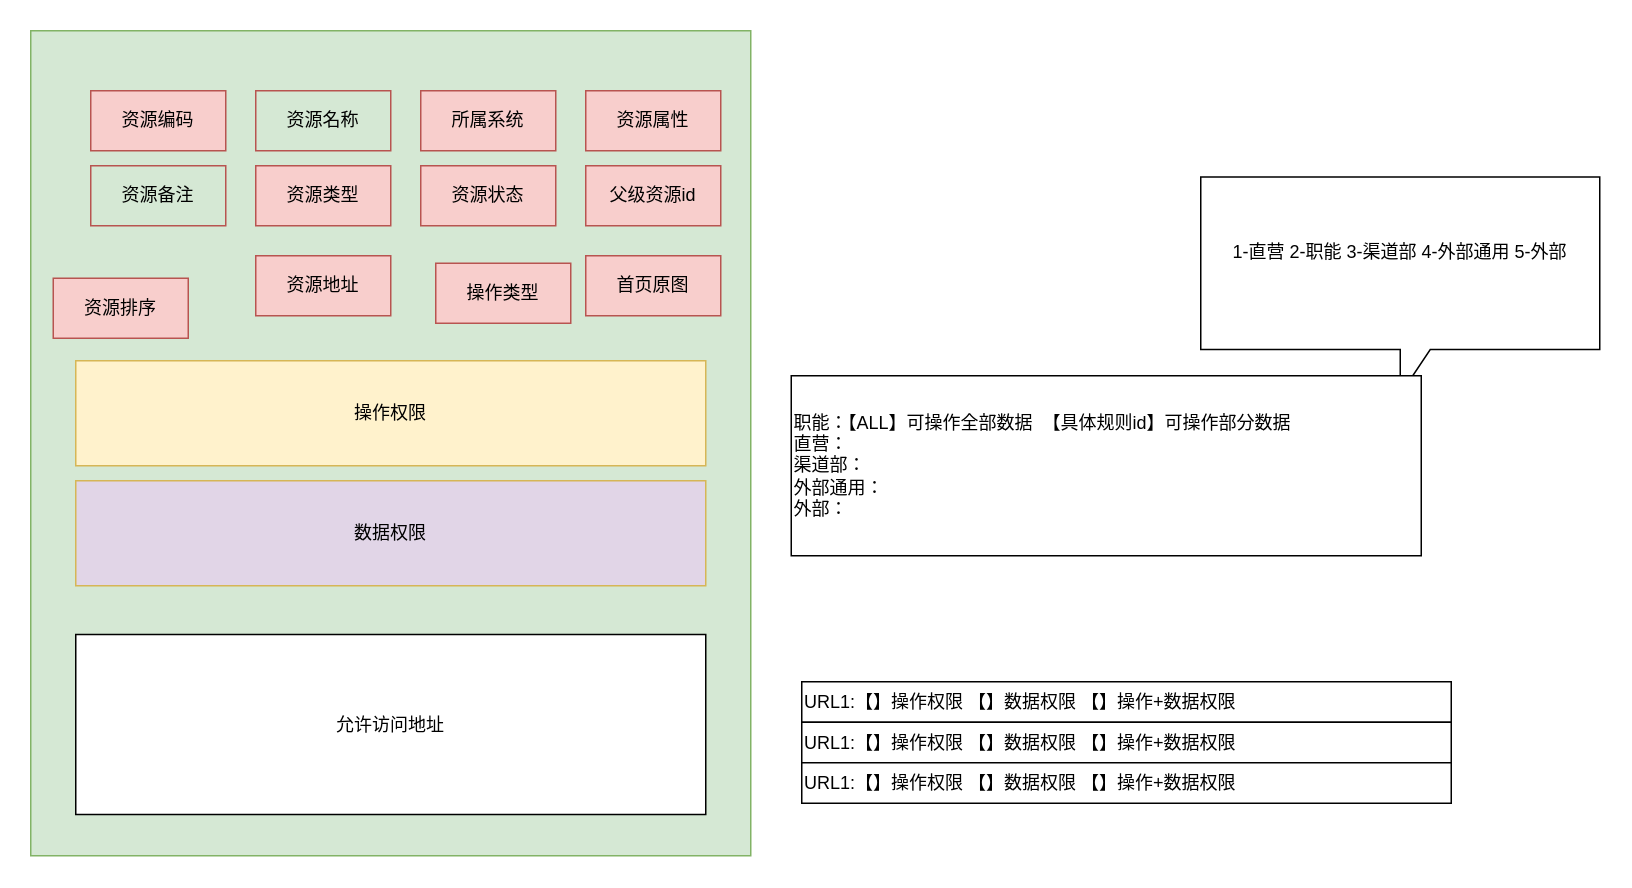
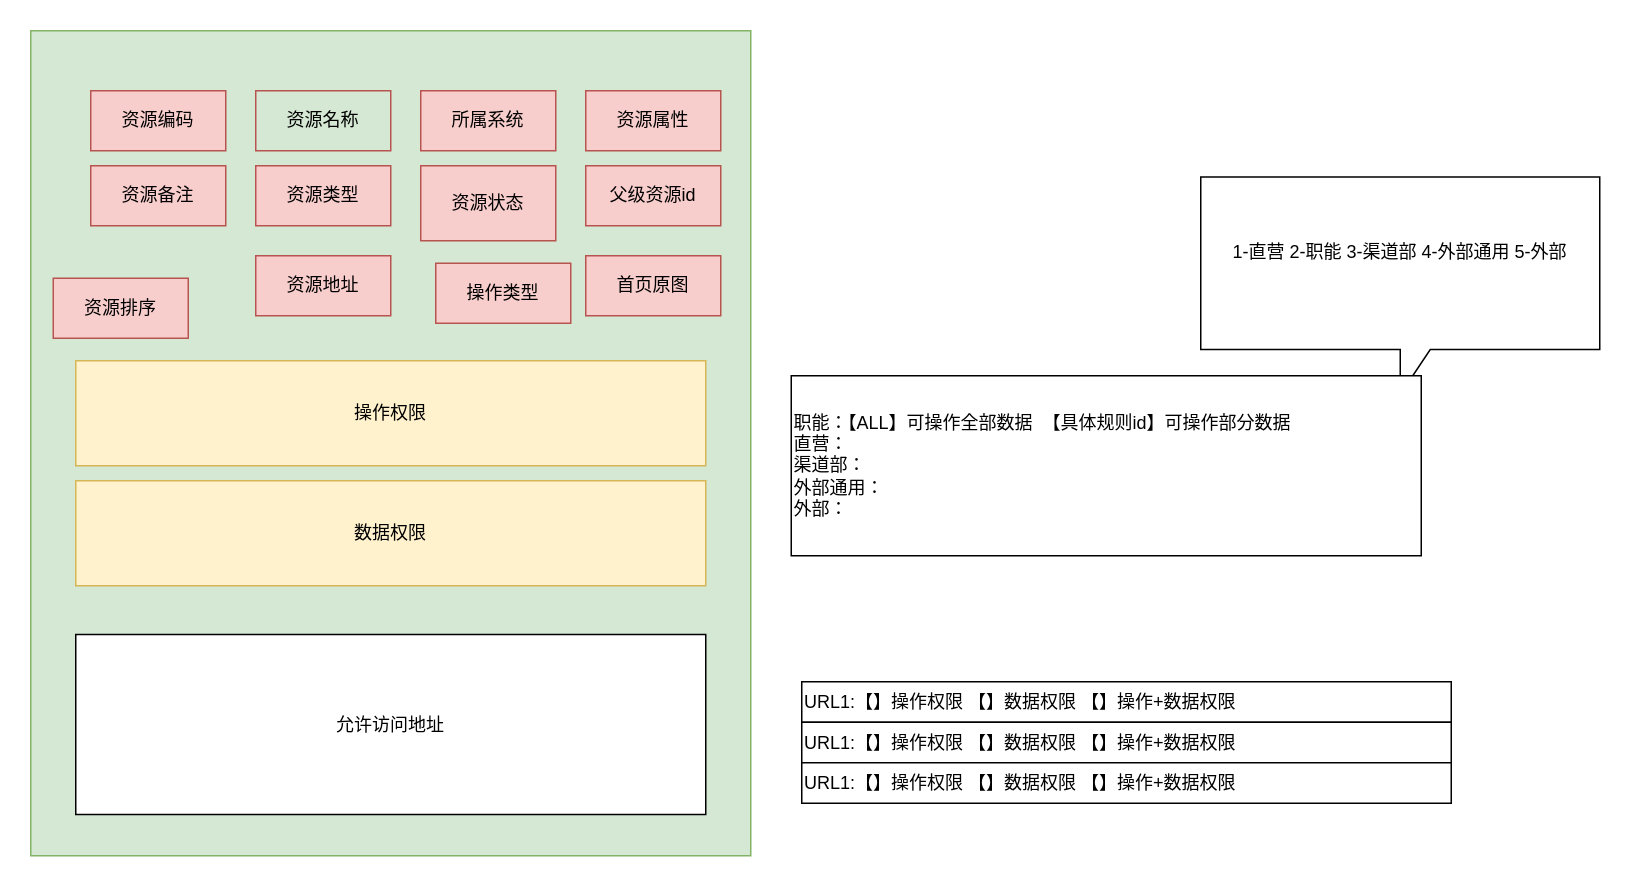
node "资源备注": fillcolor #d5e8d4 -> #f8cecc
node "资源状态": size 135x60 -> 135x75
node "数据权限": fillcolor #e1d5e7 -> #fff2cc
